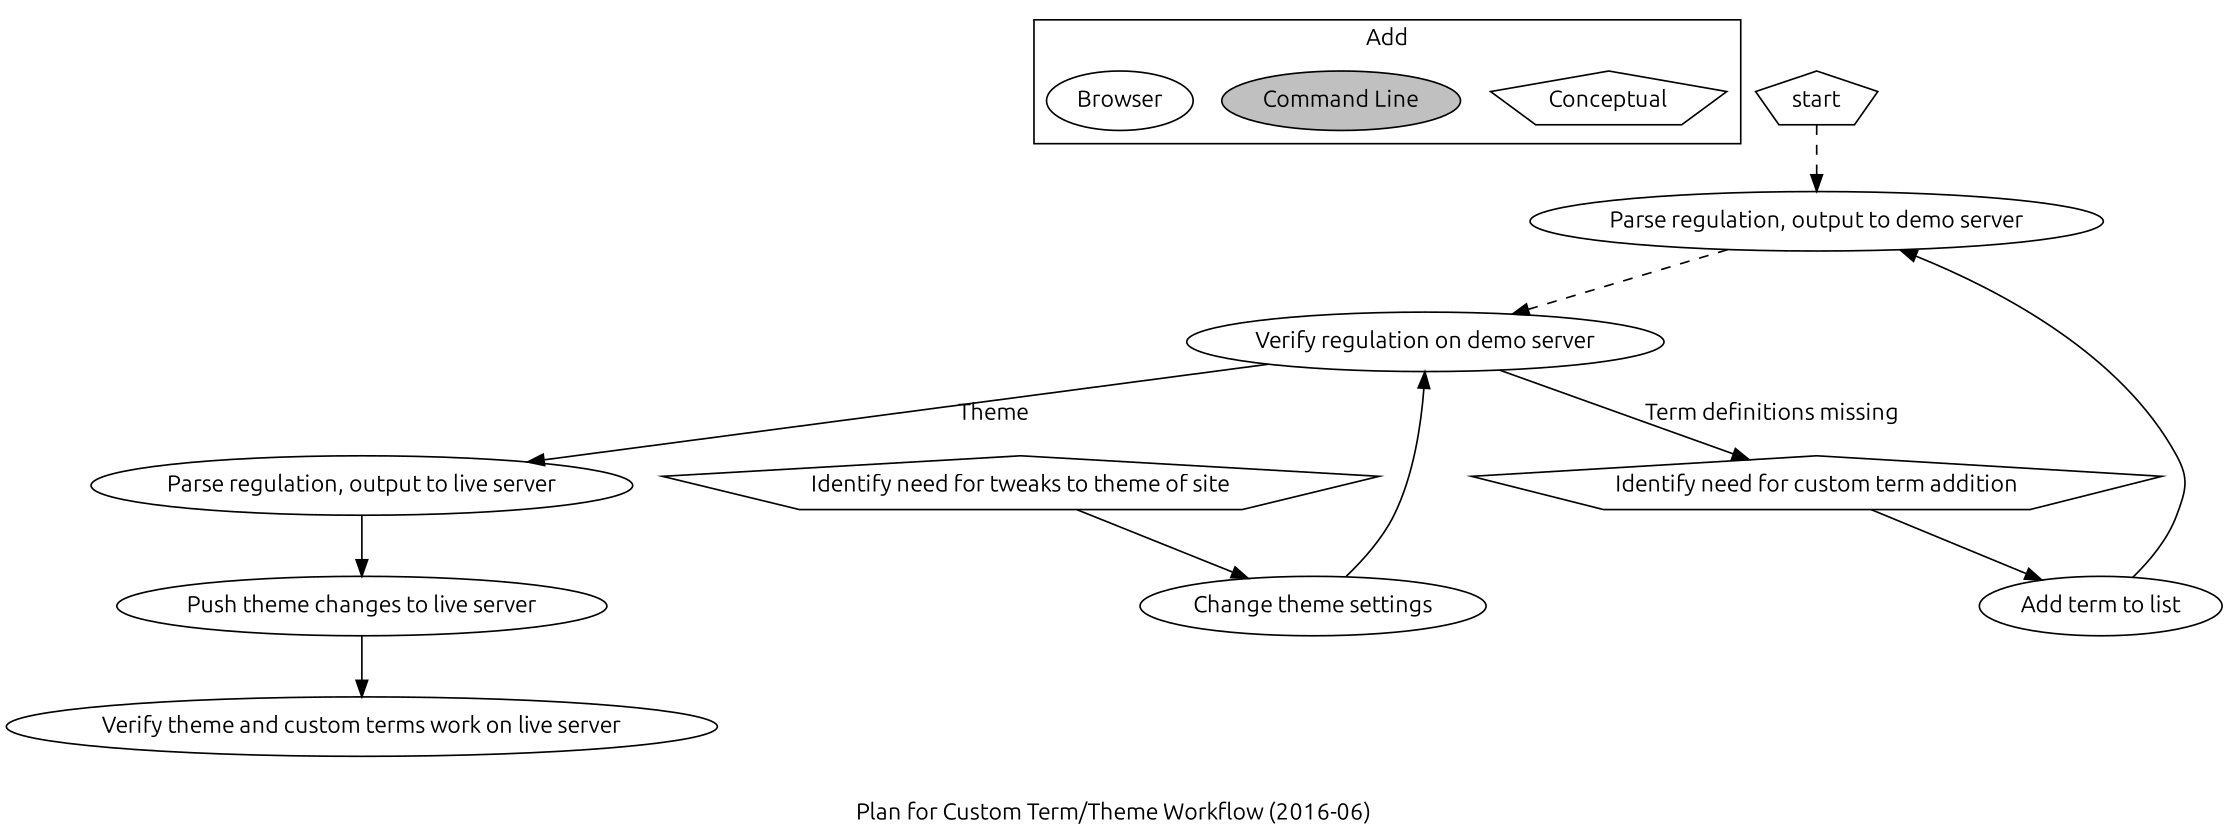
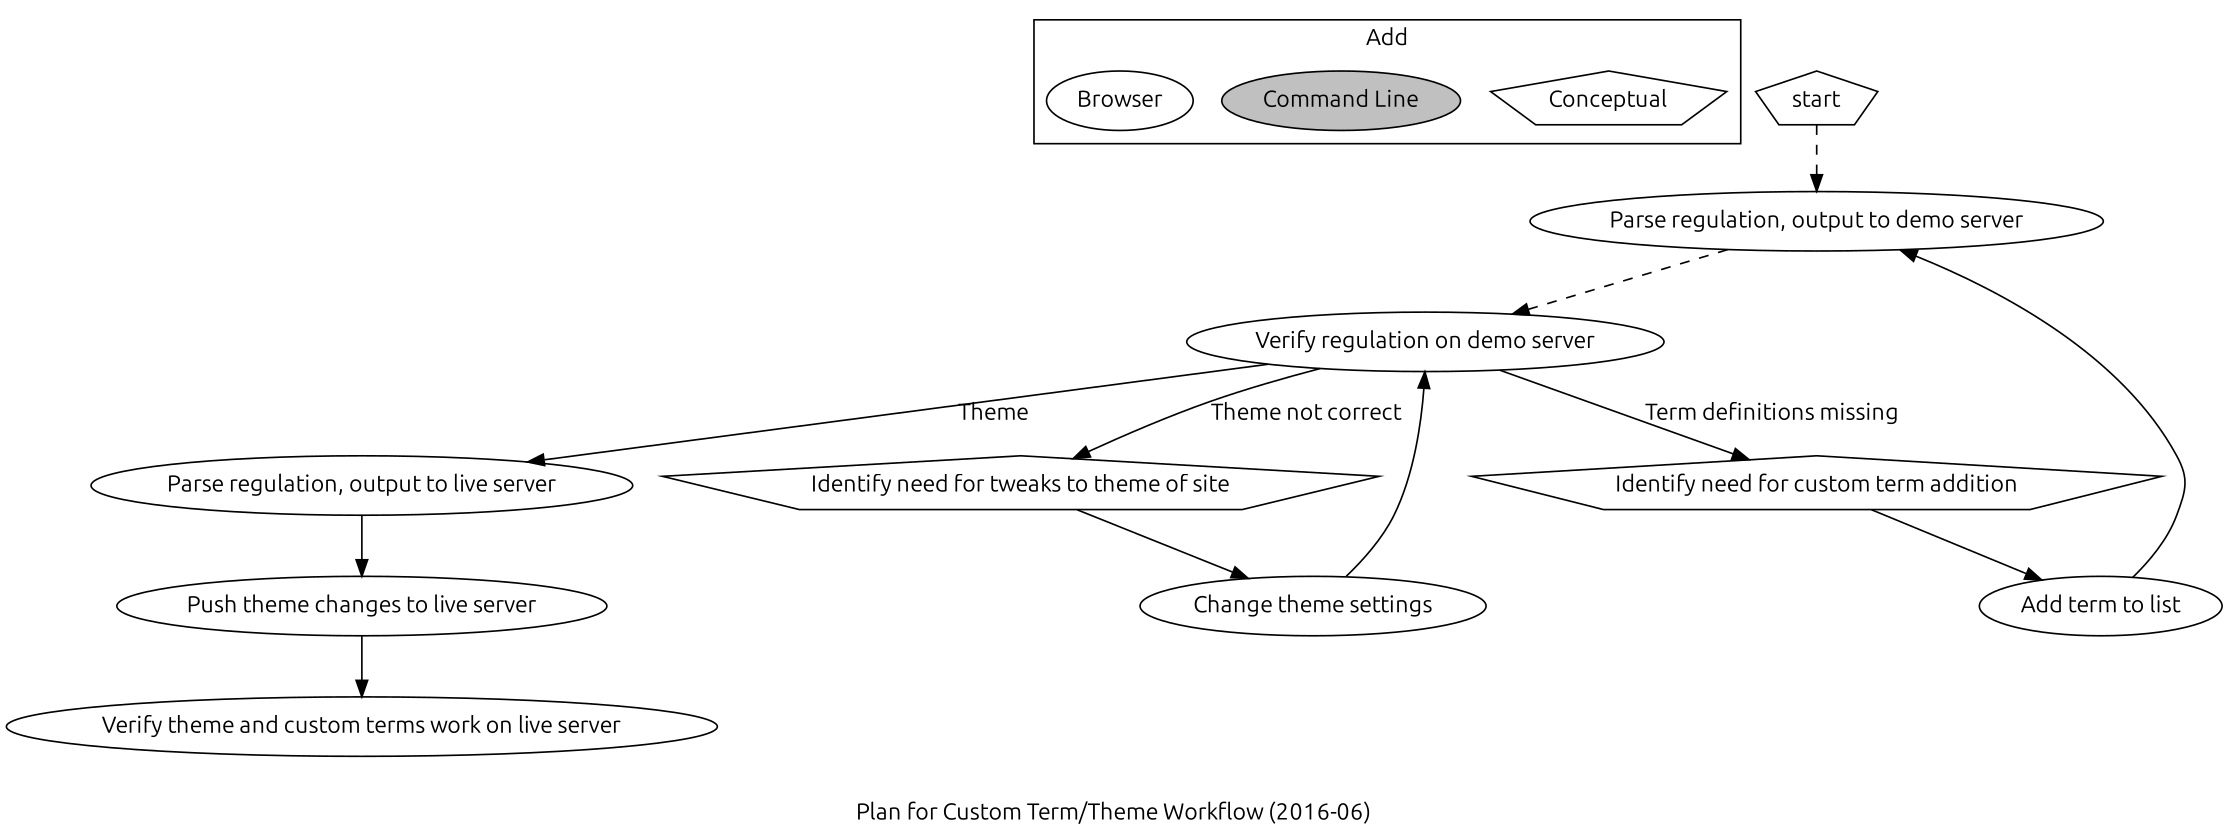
edge "Verify regulation on demo server" -> "Identify need for tweaks to theme of site": added, label "Theme not correct"
